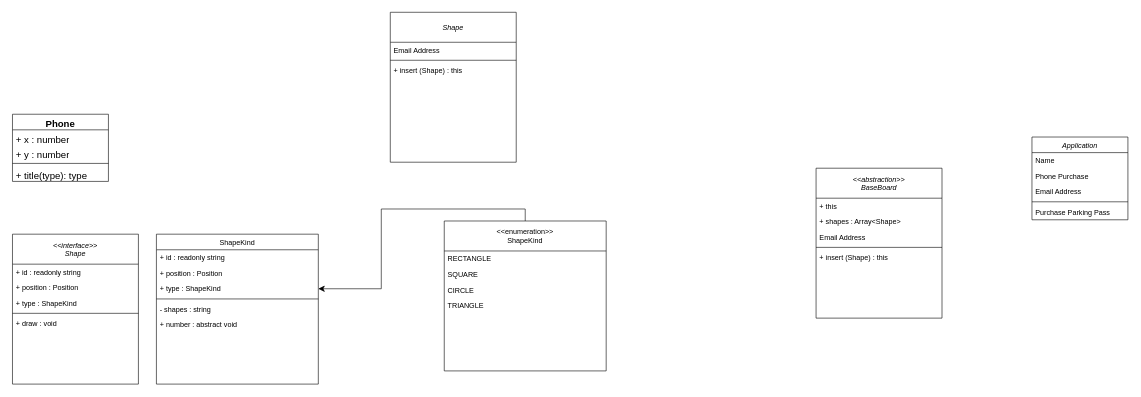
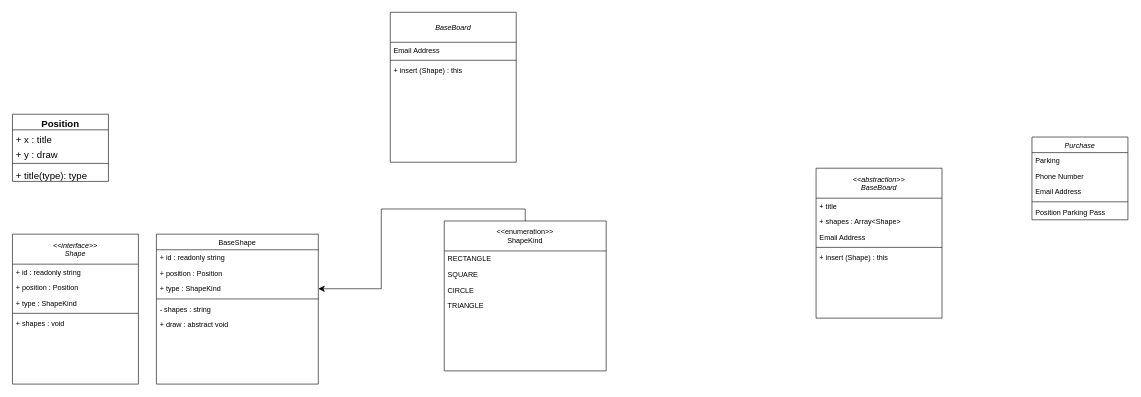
node "Shape": label "Shape" -> "BaseBoard"
node "Phone": label "Phone" -> "Position"
node "+ x : number": label "+ x : number" -> "+ x : title"
node "Application": label "Application" -> "Purchase"
node "+ y : number": label "+ y : number" -> "+ y : draw"
node "Name": label "Name" -> "Parking"
node "Phone Purchase": label "Phone Purchase" -> "Phone Number"
node "+ this": label "+ this" -> "+ title"
node "Purchase Parking Pass": label "Purchase Parking Pass" -> "Position Parking Pass"
node "ShapeKind": label "ShapeKind" -> "BaseShape"
node "+ draw : void": label "+ draw : void" -> "+ shapes : void"
node "+ number : abstract void": label "+ number : abstract void" -> "+ draw : abstract void"
